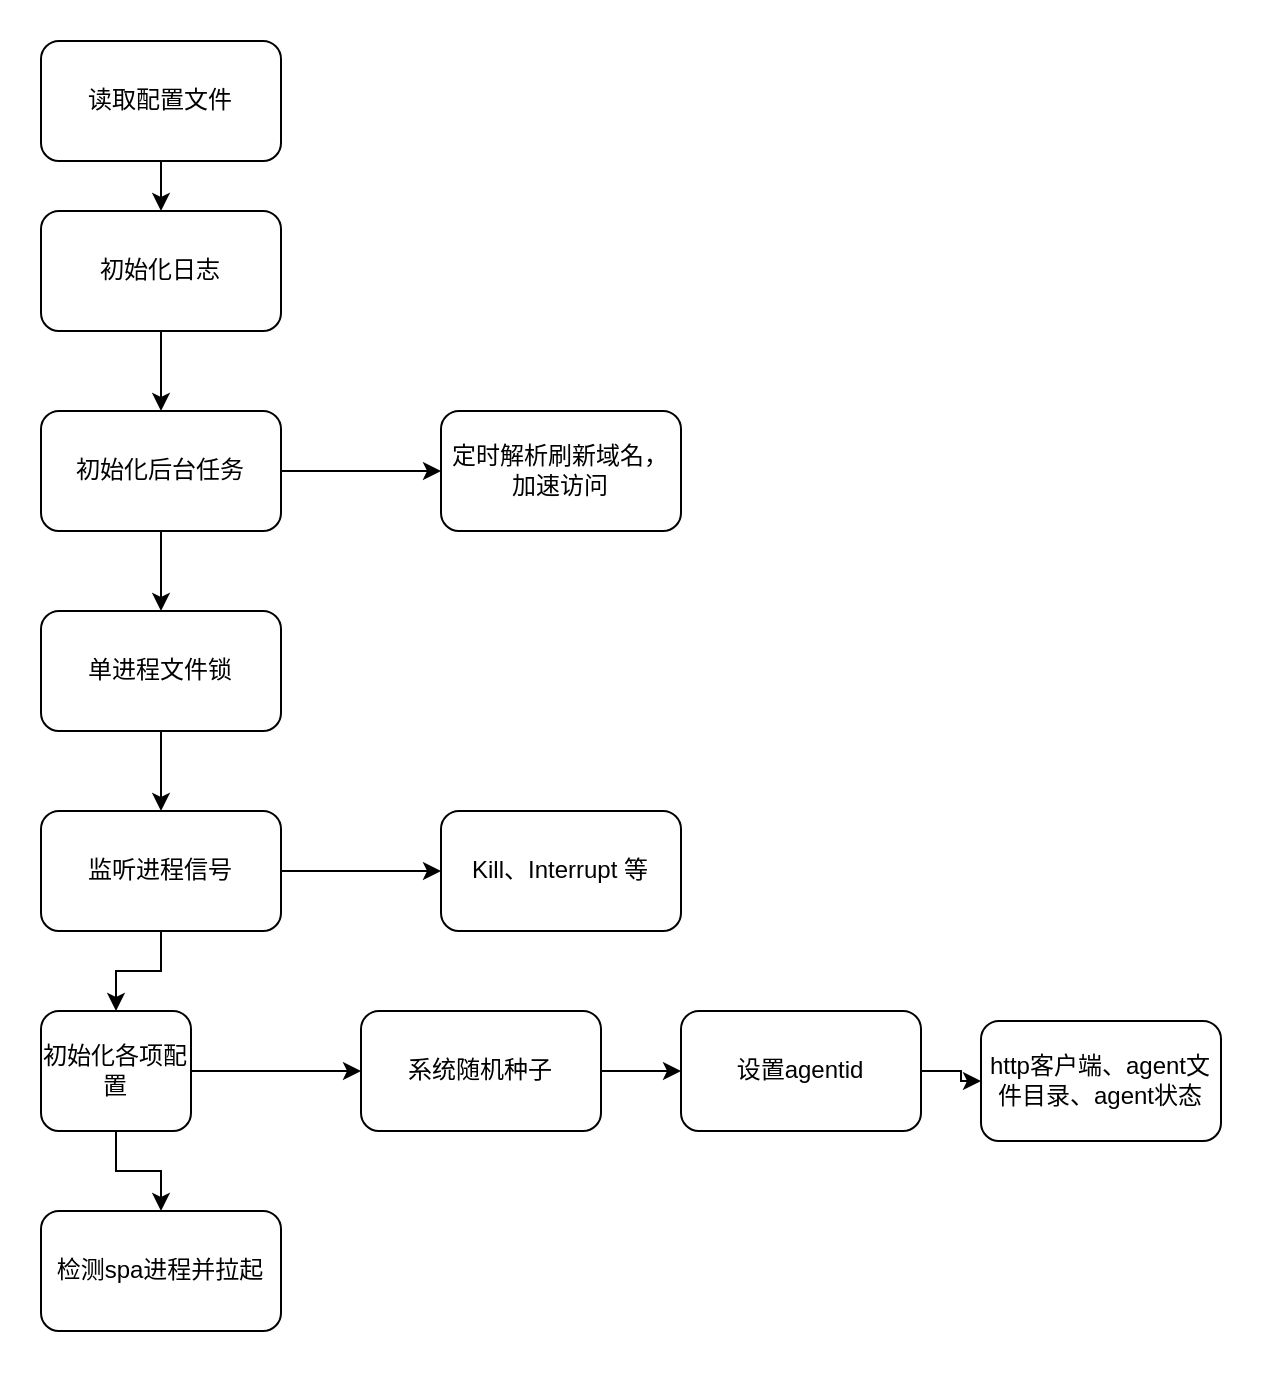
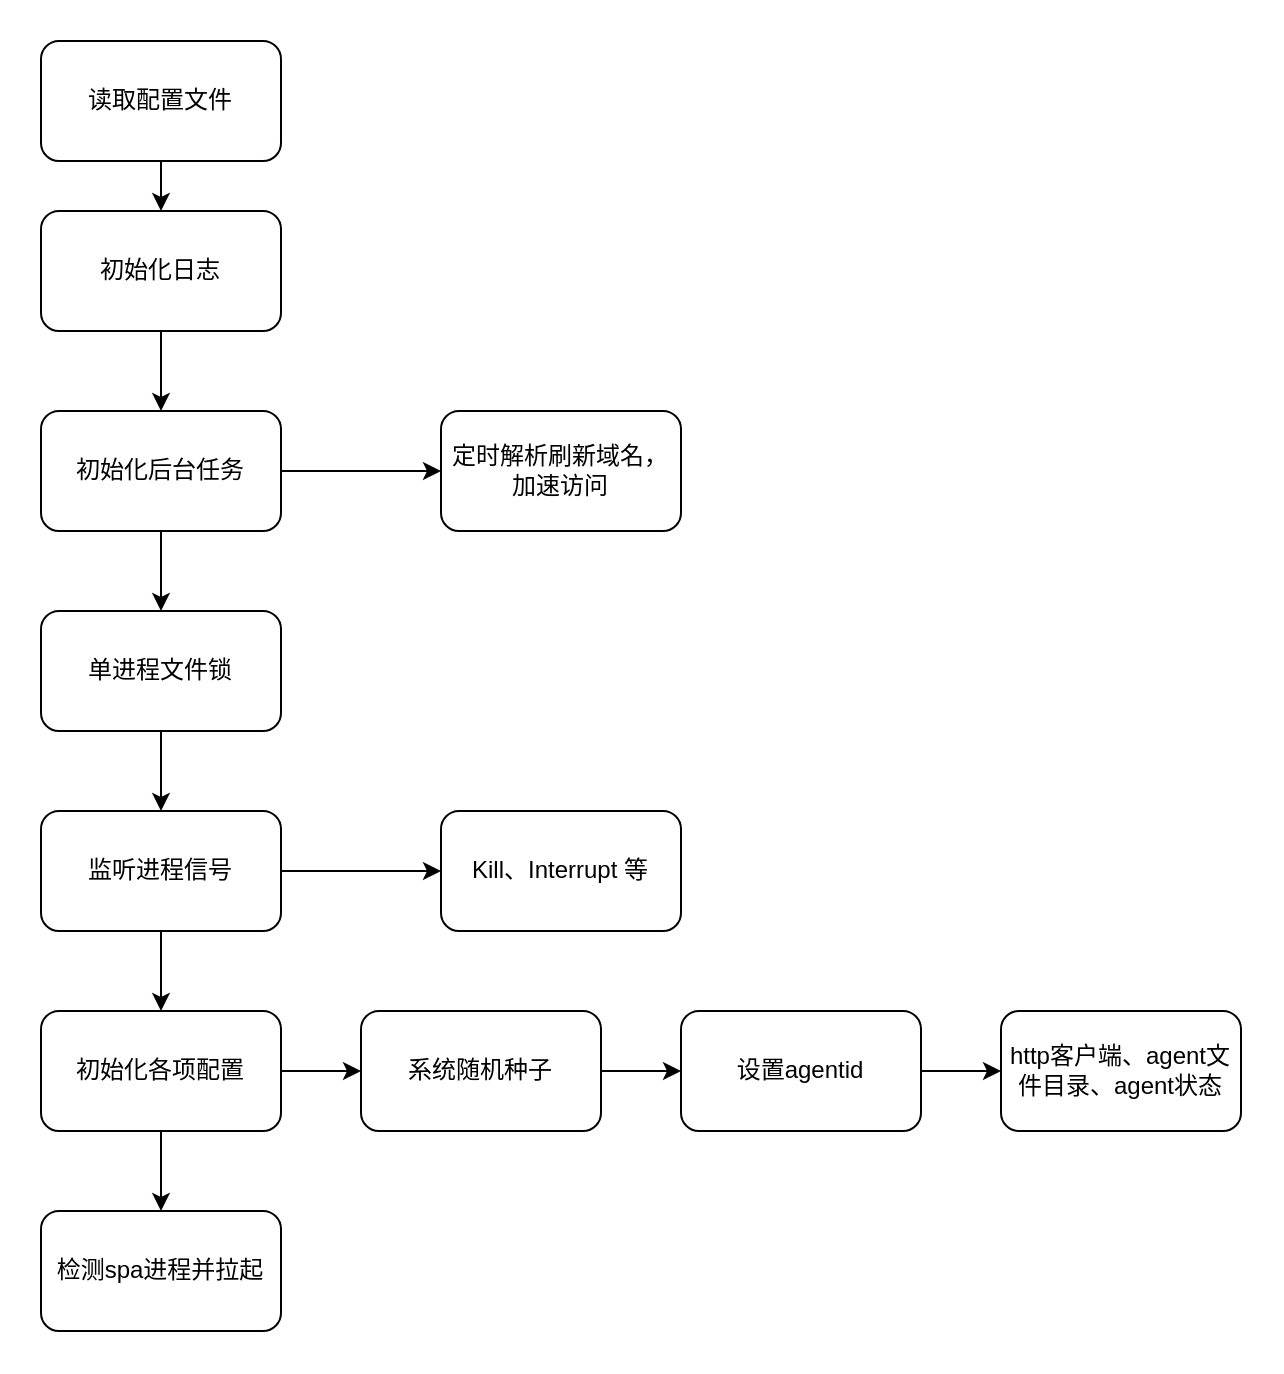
node "初始化各项配置": size 150x120 -> 240x120
node "http客户端、agent文件目录、agent状态": moved (1101, 1081) -> (1121, 1071)
